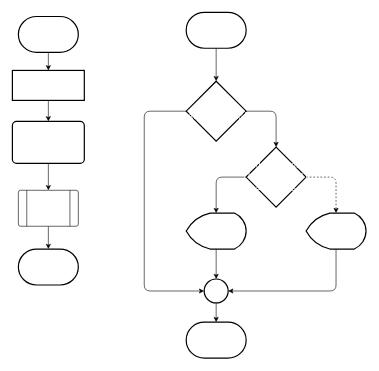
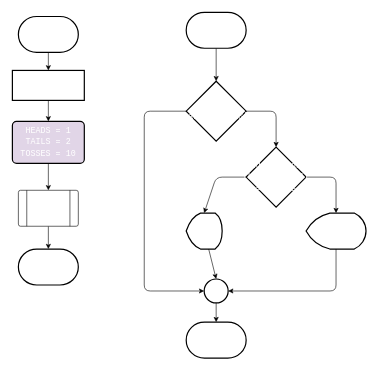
node "HEADS = 1 TAILS = 2 TOSSES = 10": fillcolor #ffffff -> #e1d5e7
edge "random.randint (HEADS,TAILS) == HEADS" -> "Tails": style dashed -> solid
node "Heads": size 60x36 -> 36x36
